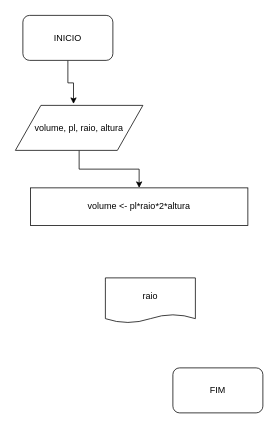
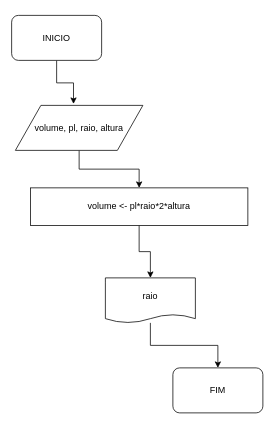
node "INICIO": moved (68, 38) -> (57, 38)
edge "volume <- pl*raio*2*altura" -> "raio": added
edge "raio" -> "FIM": added
